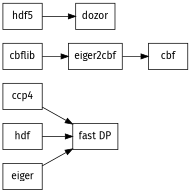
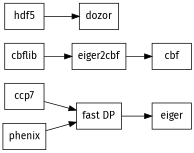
node "ccp4": label "ccp4" -> "ccp7"
node "hdf": label "hdf" -> "phenix"
edge "eiger" -> "fast DP": reversed
